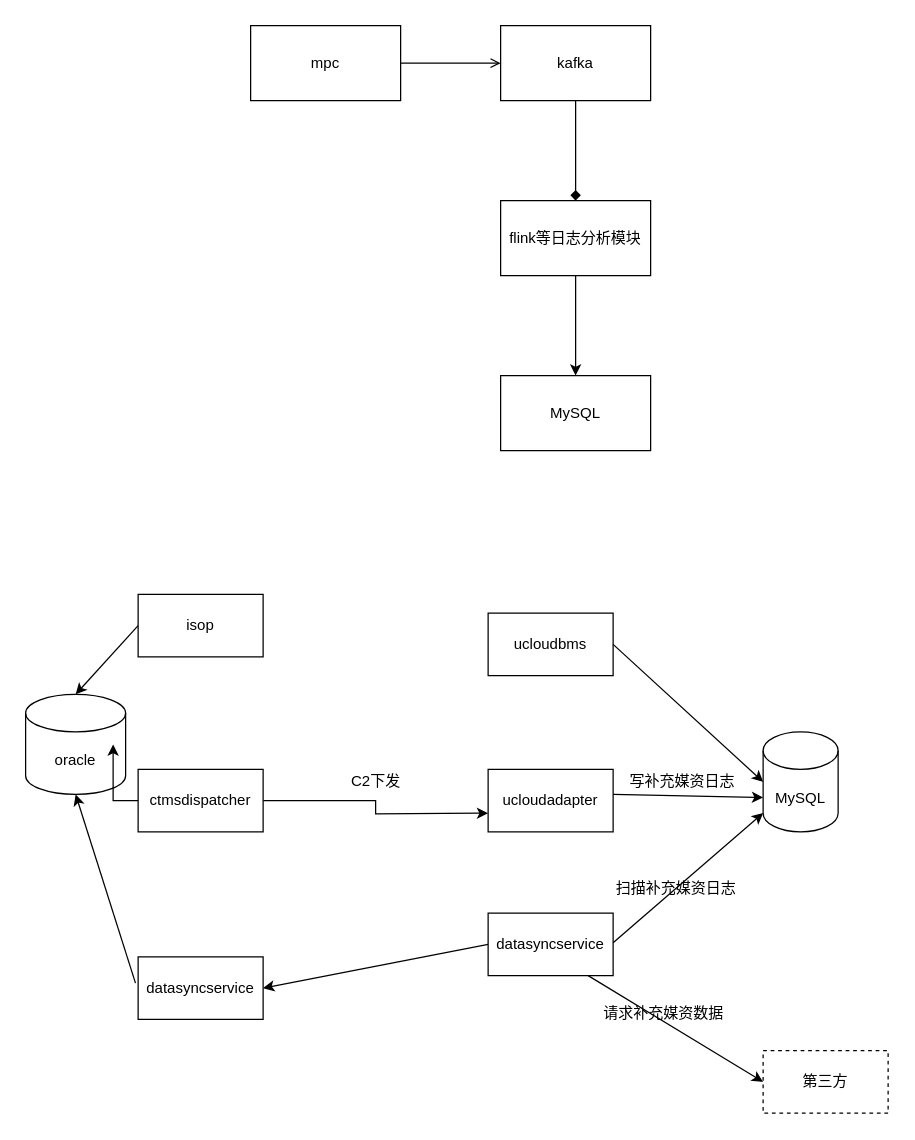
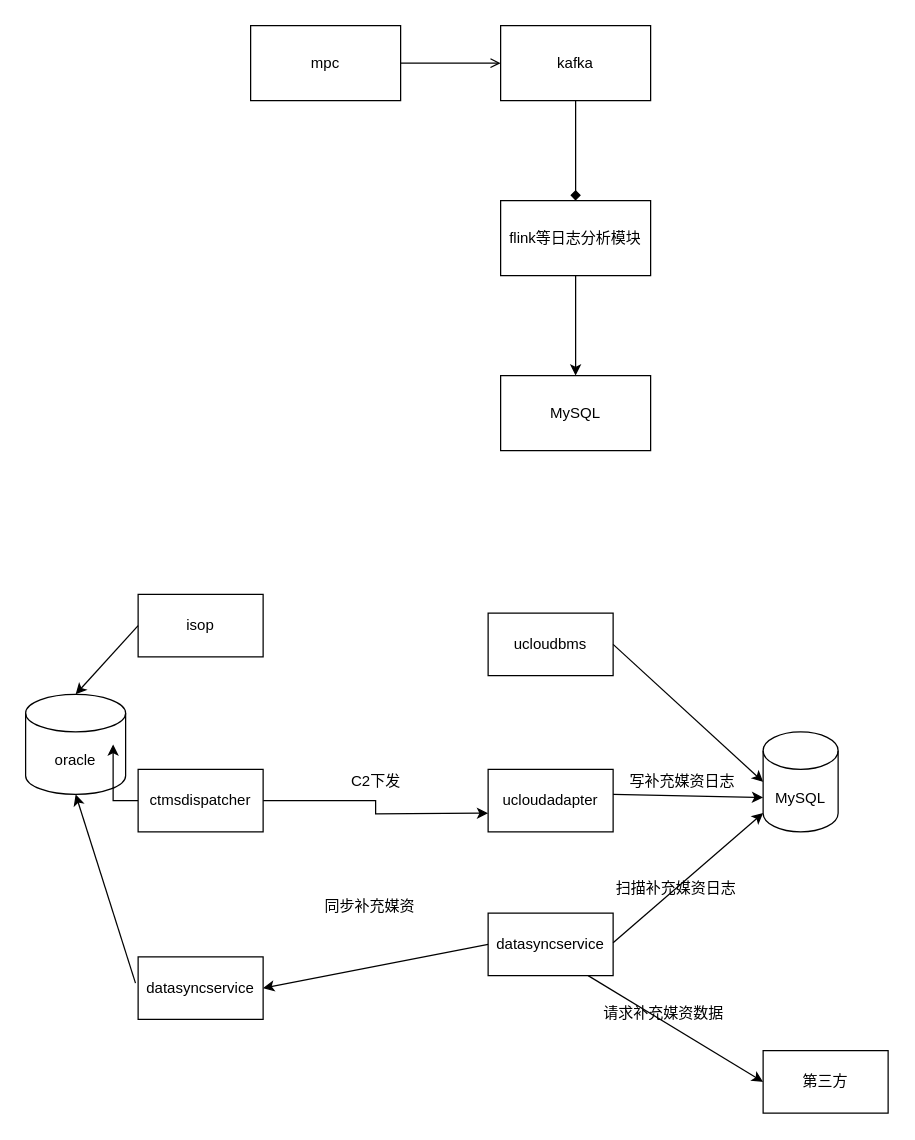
node "同步补充媒资": added
node "第三方": style dashed -> solid
